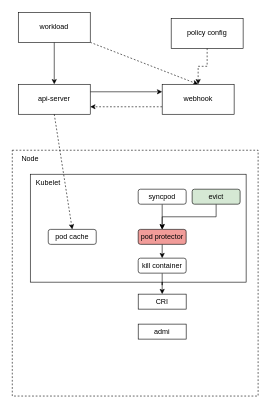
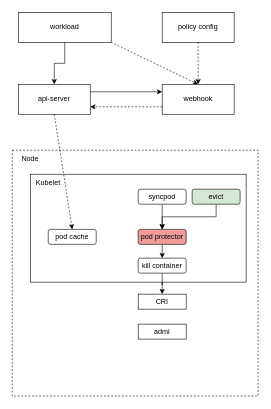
node "workload": size 72x30 -> 93x30
node "policy config": moved (207, 33) -> (198, 27)
